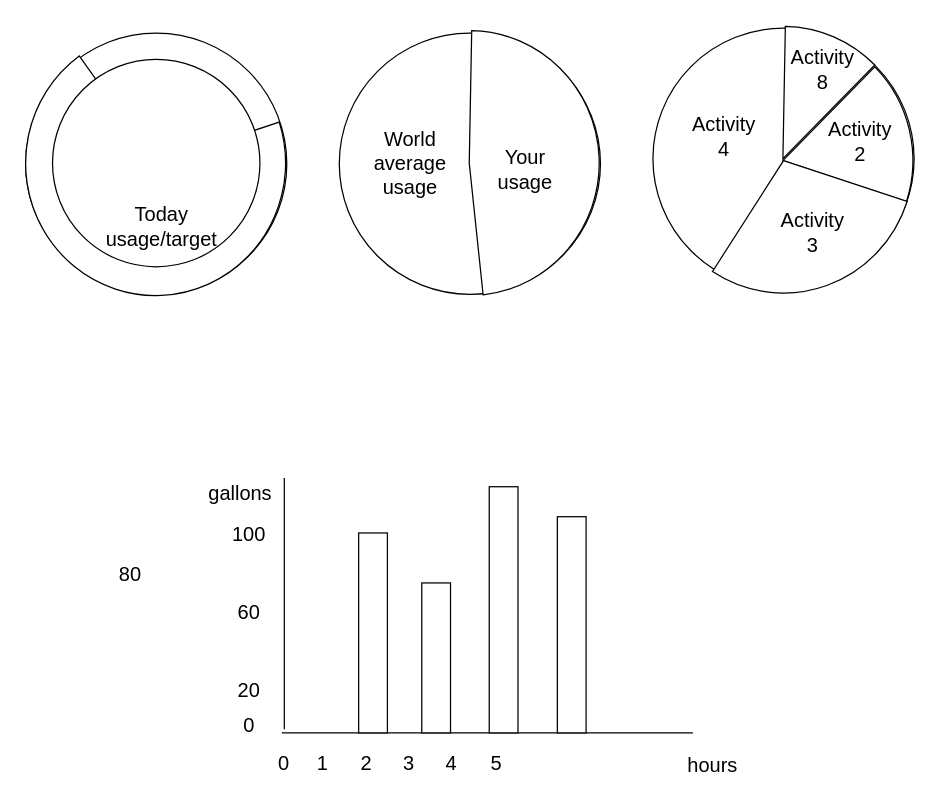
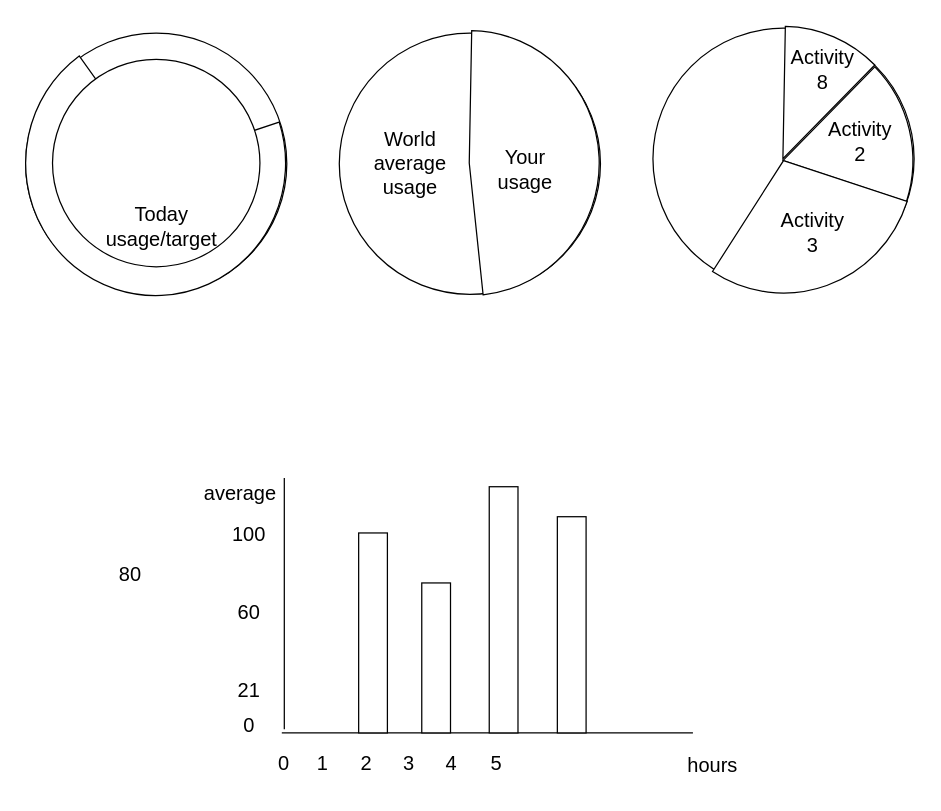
node "Activity 4": removed
node "gallons": label "gallons" -> "average"
node "20": label "20" -> "21"
